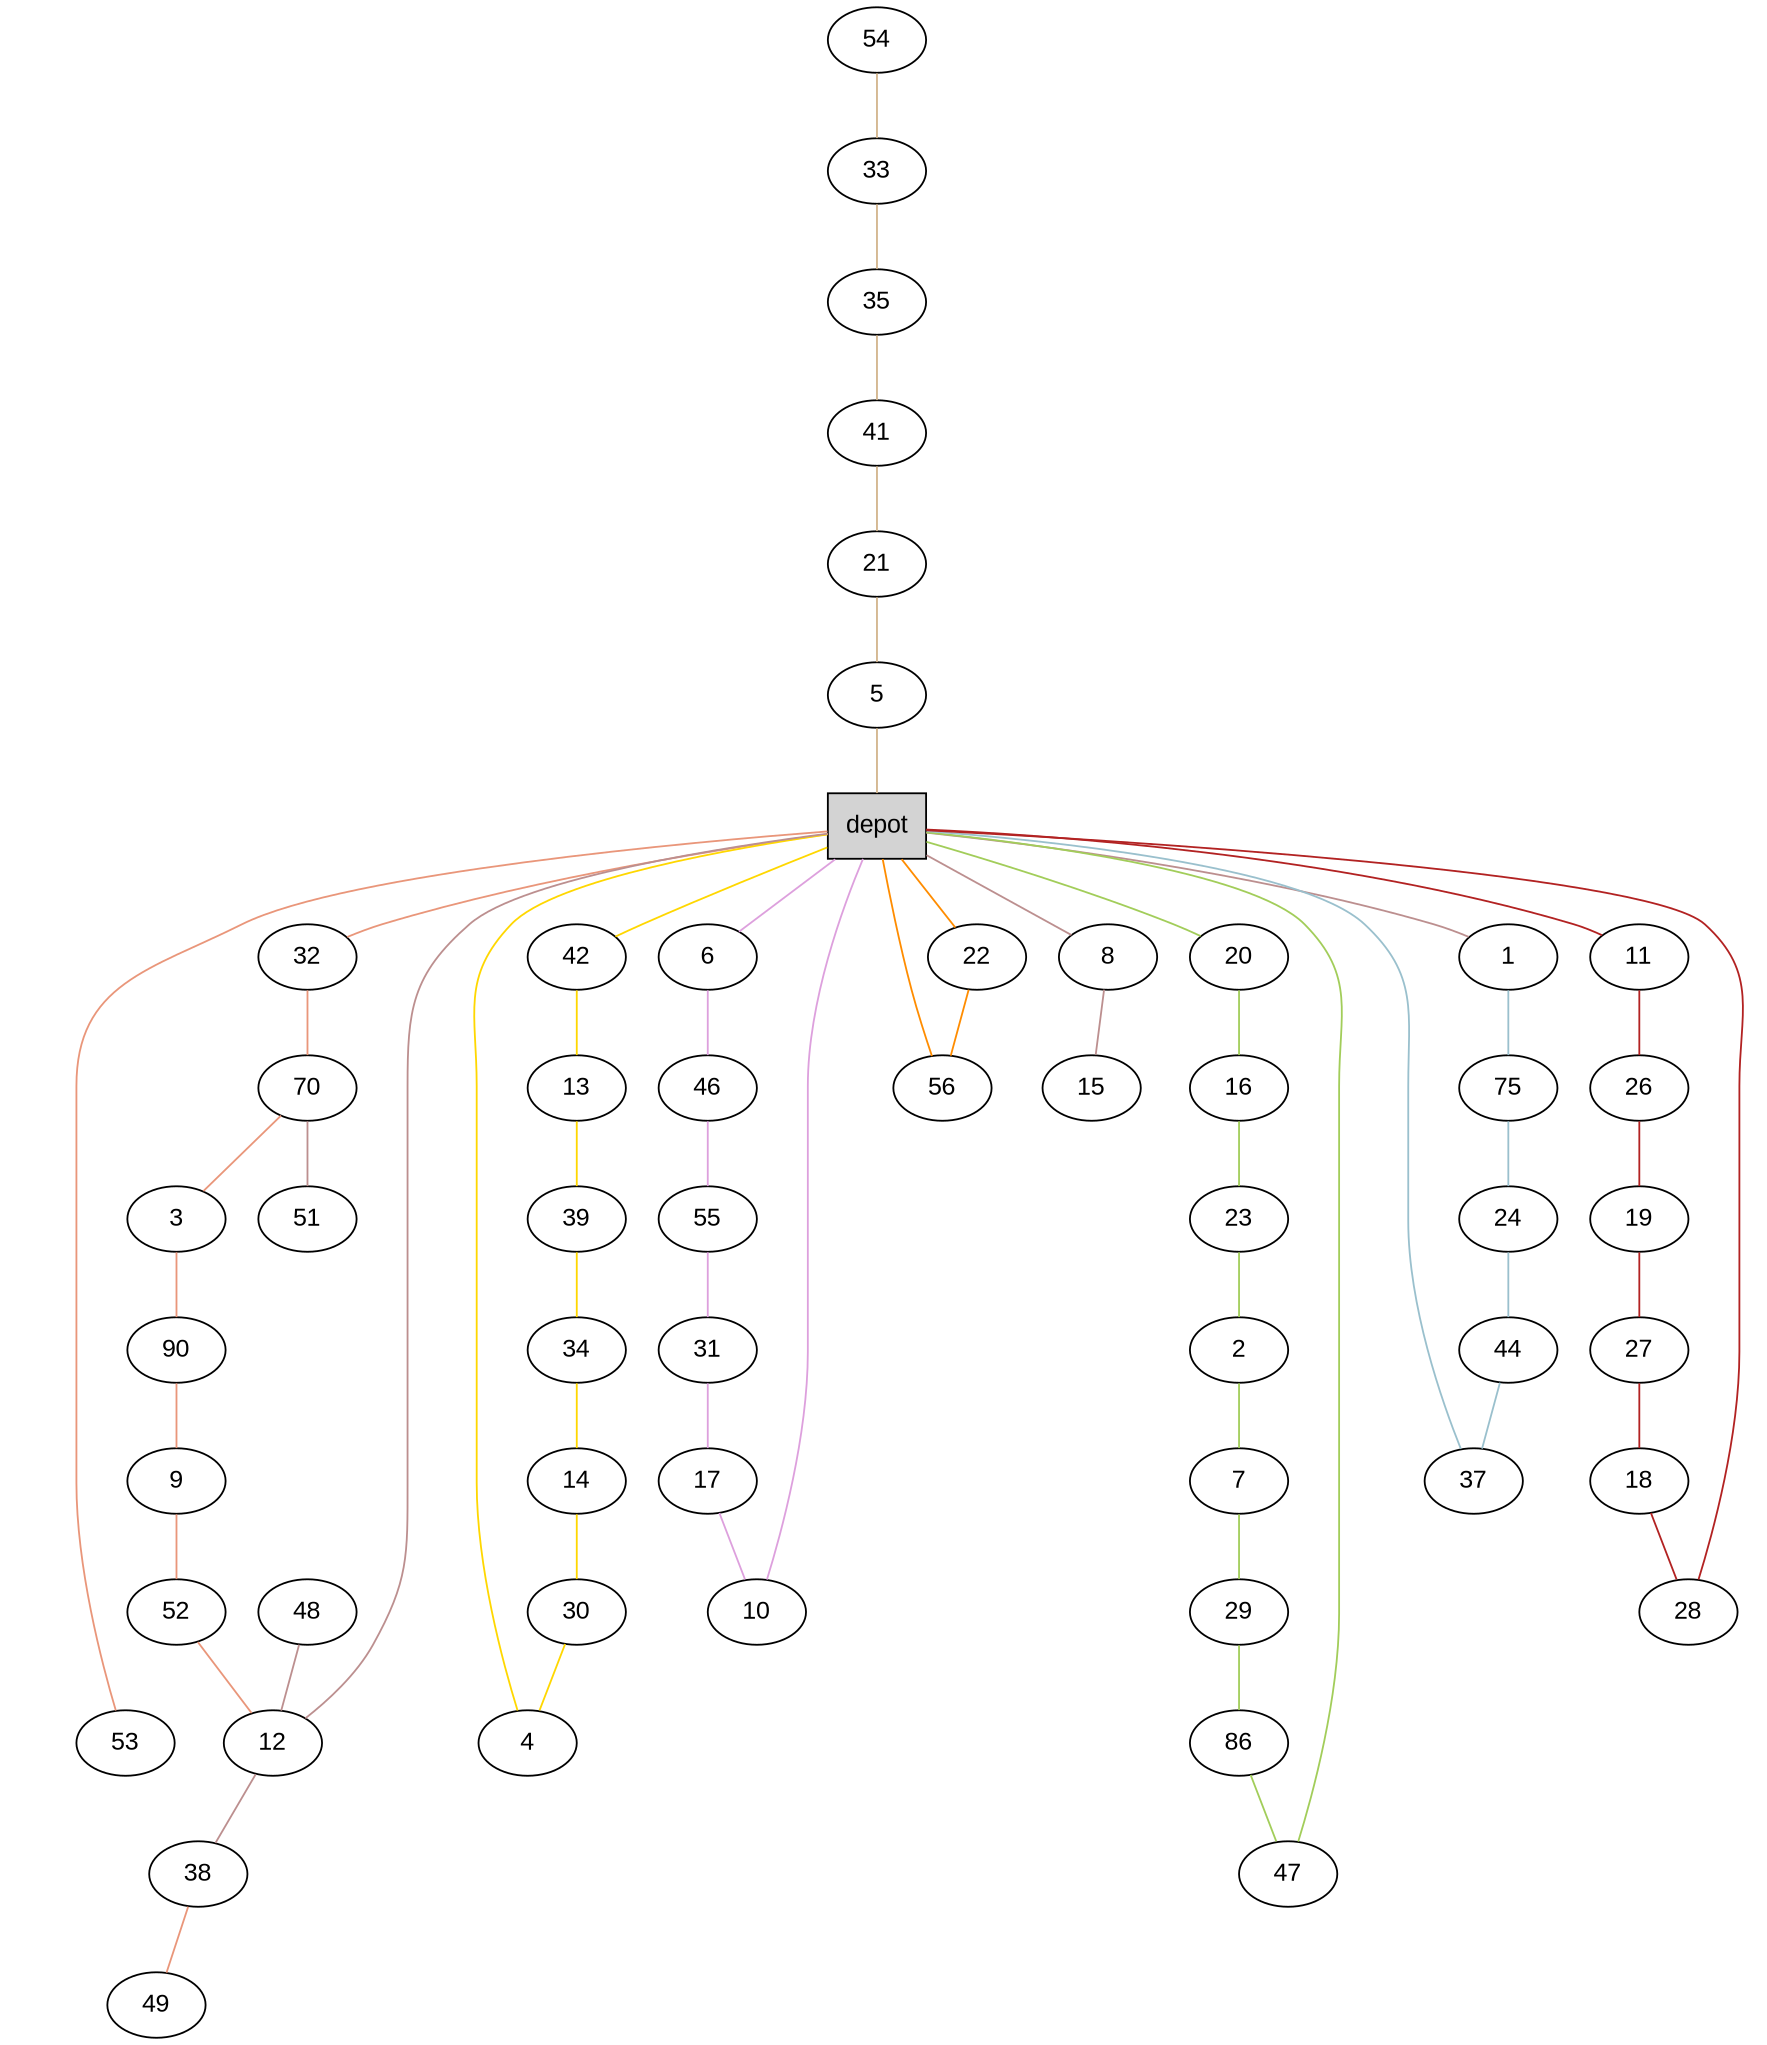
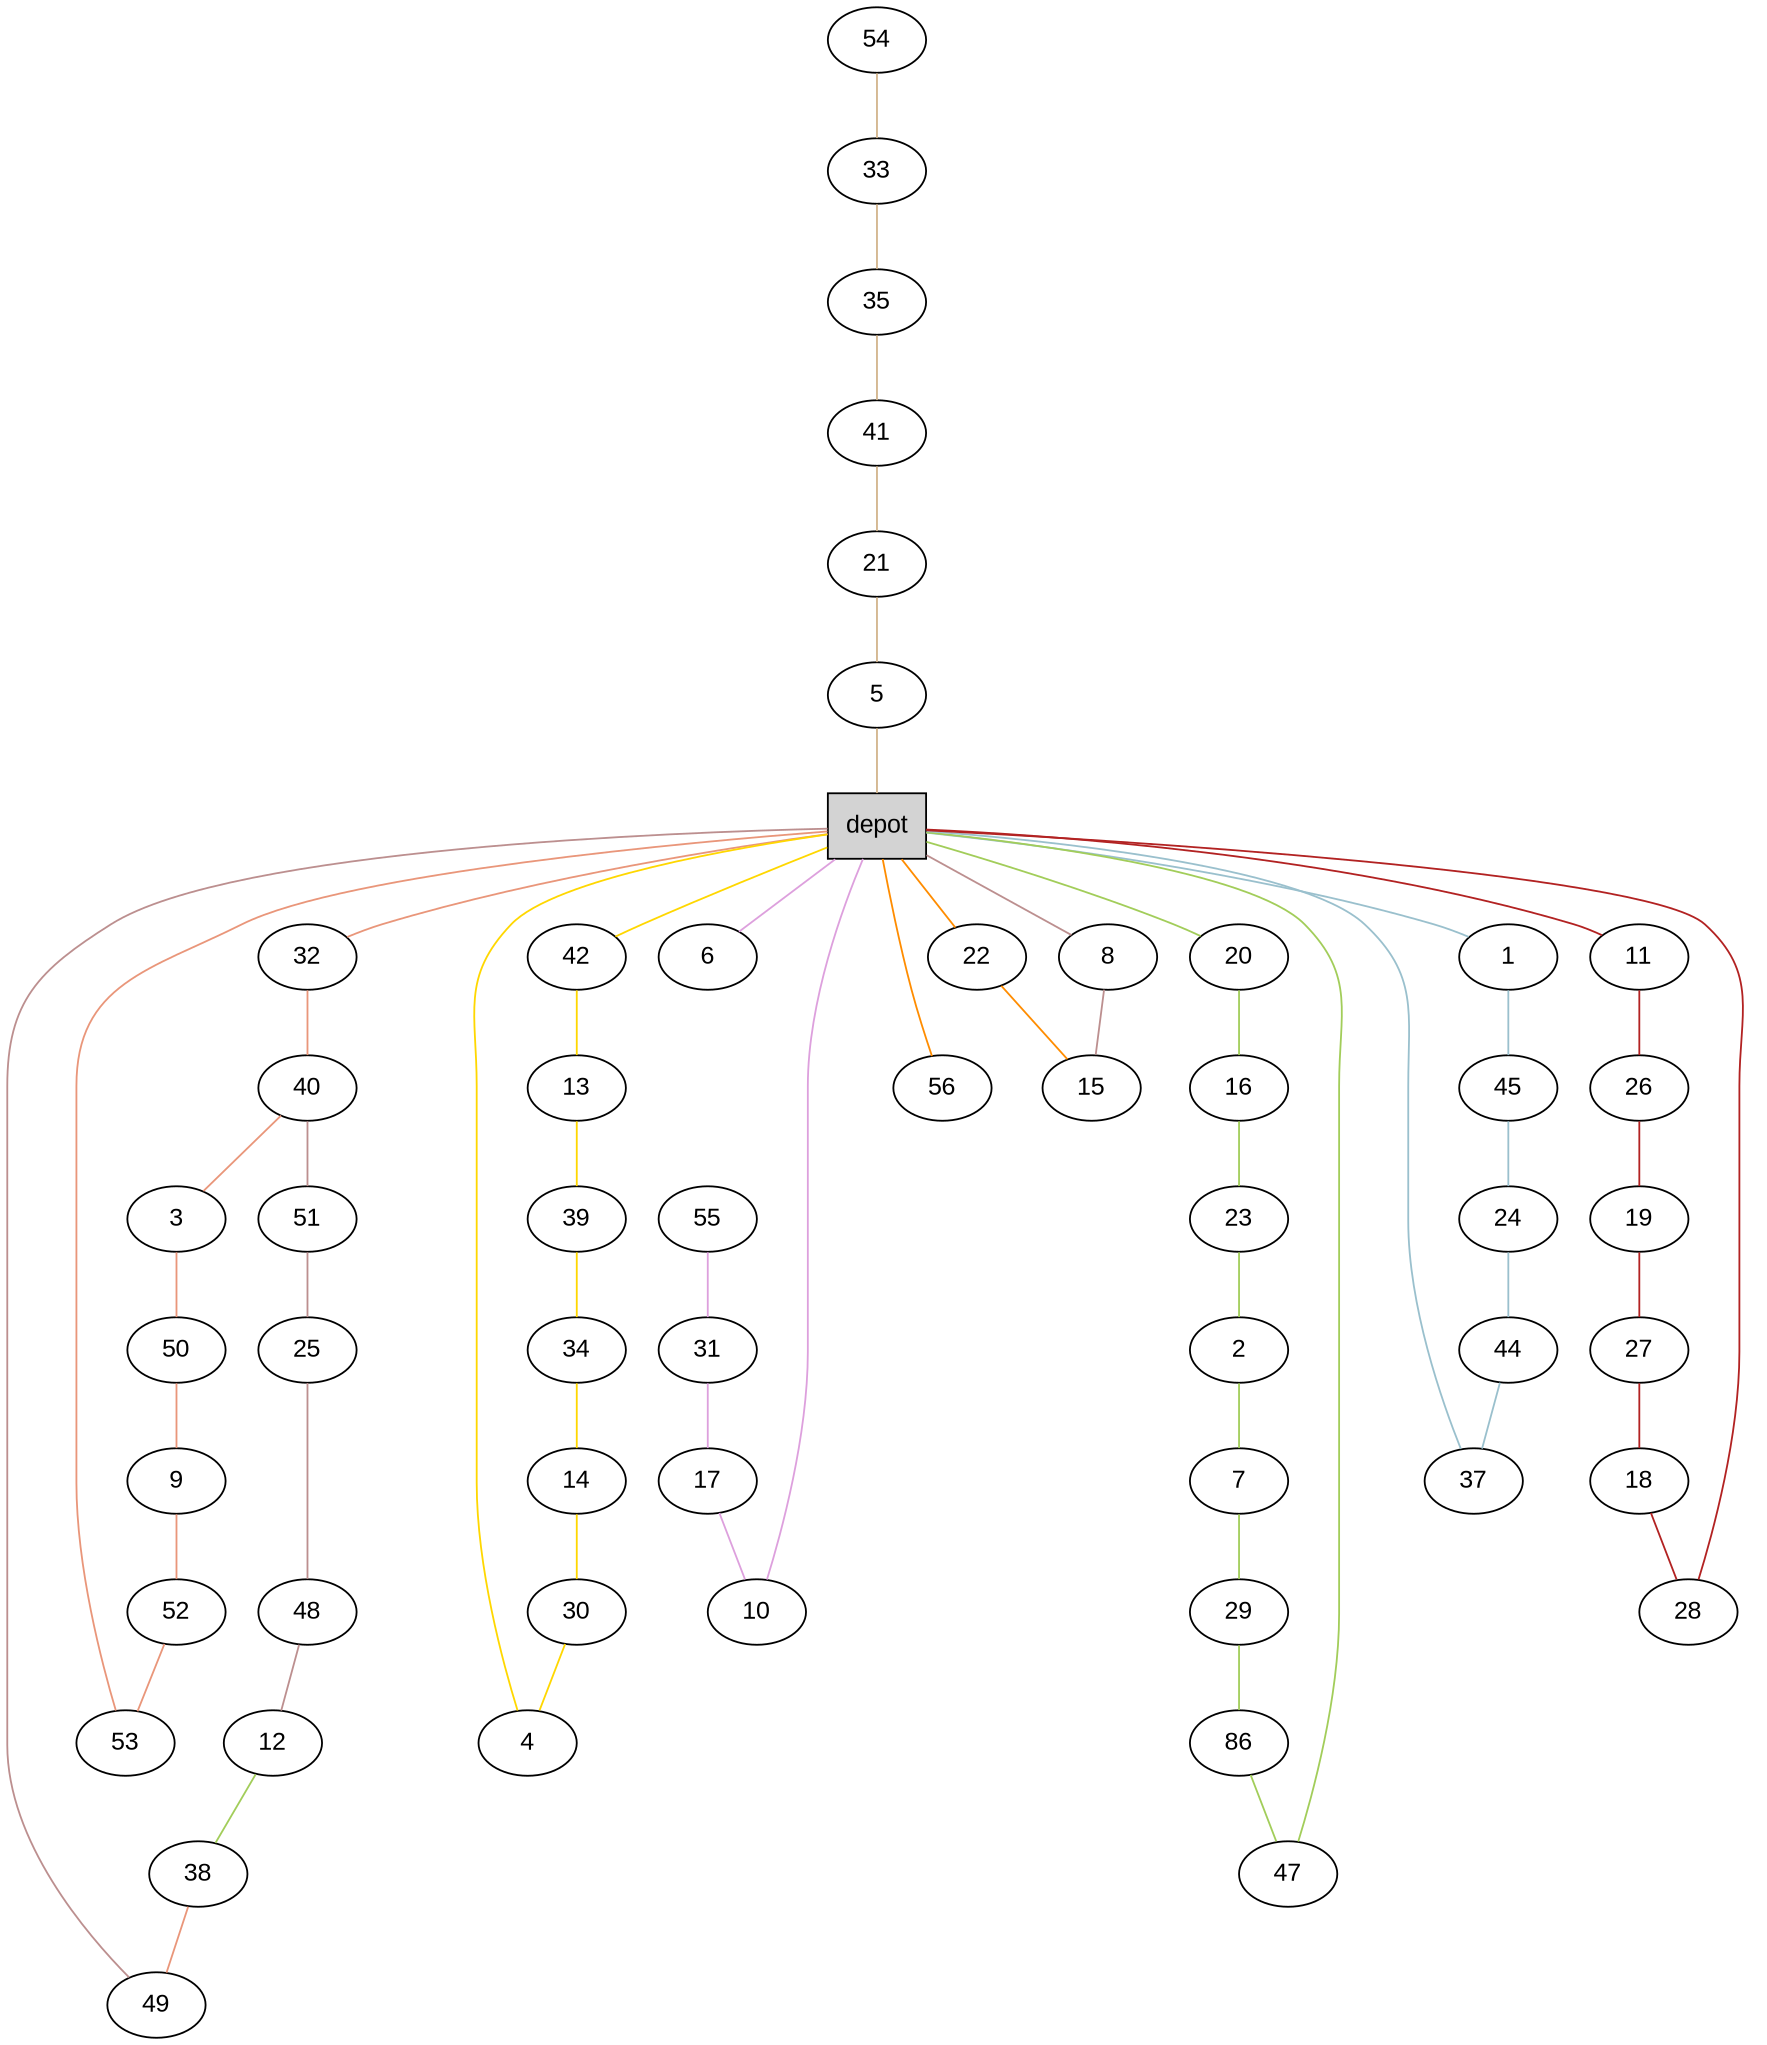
edge "depot" -- "1": color rosybrown -> lightblue3
edge "22" -- "56": now "22" -- "15"
node "70": label "70" -> "40"
node "46": removed
node "75": label "75" -> "45"
edge "depot" -- "12": now "depot" -- "49"
node "90": label "90" -> "50"
node "25": added
edge "52" -- "12": now "52" -- "53"
edge "12" -- "38": color rosybrown -> darkolivegreen3
